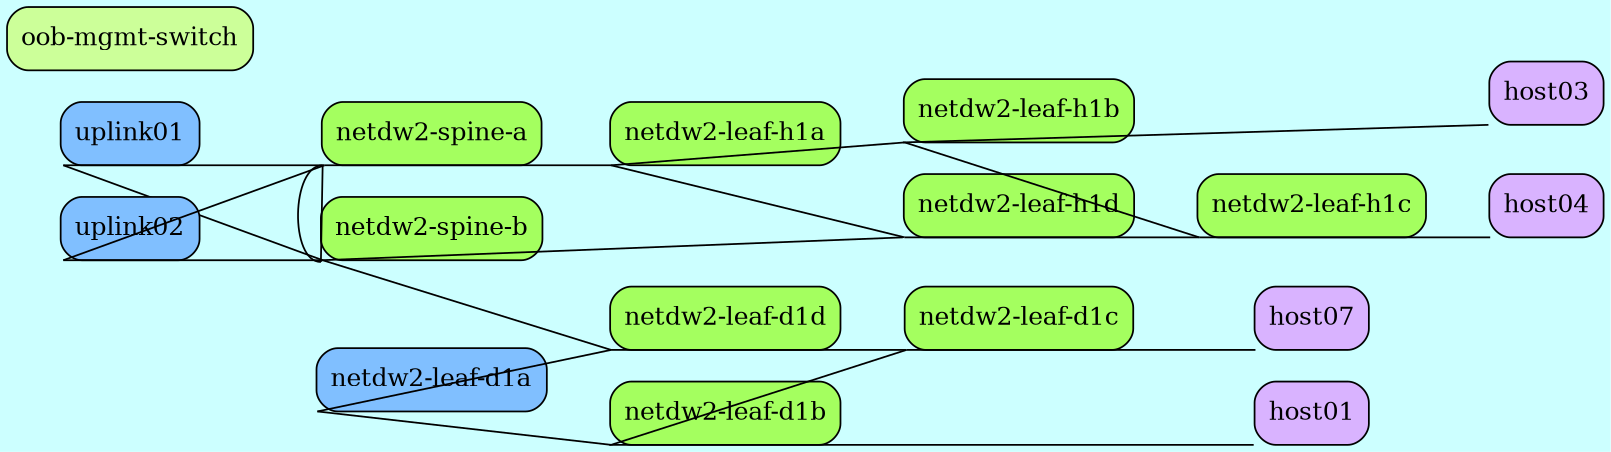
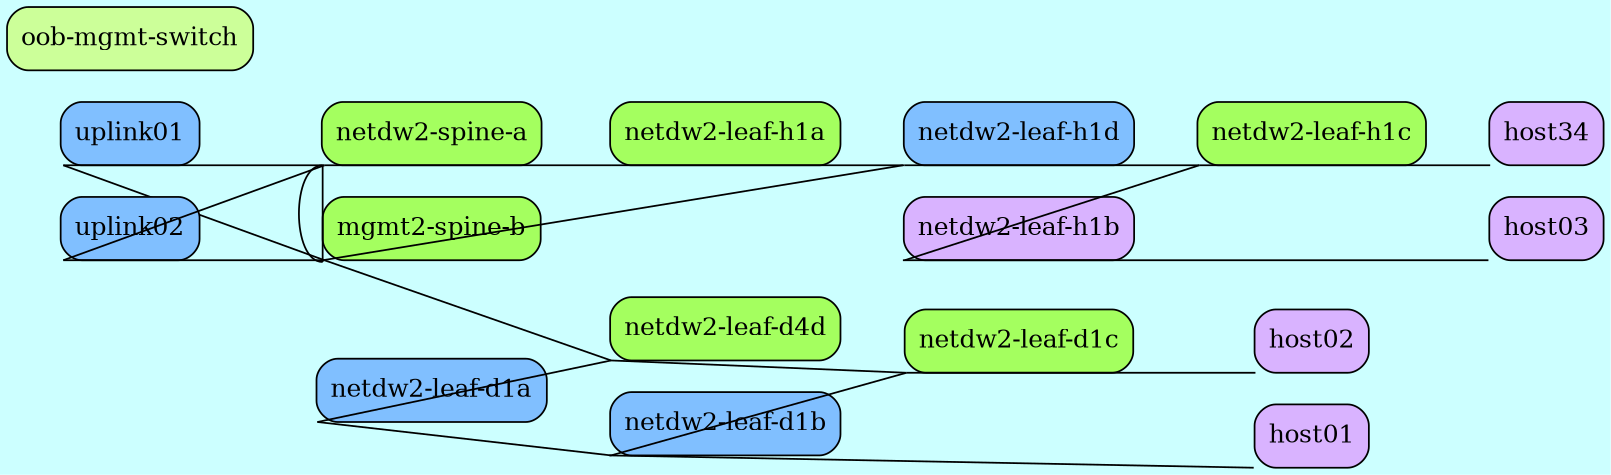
node "netdw2-leaf-h1b": fillcolor #99ff33c8 -> #d9b3ff
edge "netdw2-leaf-h1b" -- "netdw2-leaf-h1a": removed
node "netdw2-leaf-h1d": fillcolor #99ff33c8 -> #80bfff
node "host04": label "host04" -> "host34"
node "netdw2-spine-b": label "netdw2-spine-b" -> "mgmt2-spine-b"
node "netdw2-leaf-d1d": label "netdw2-leaf-d1d" -> "netdw2-leaf-d4d"
node "host07": label "host07" -> "host02"
node "netdw2-leaf-d1b": fillcolor #99ff33c8 -> #80bfff
